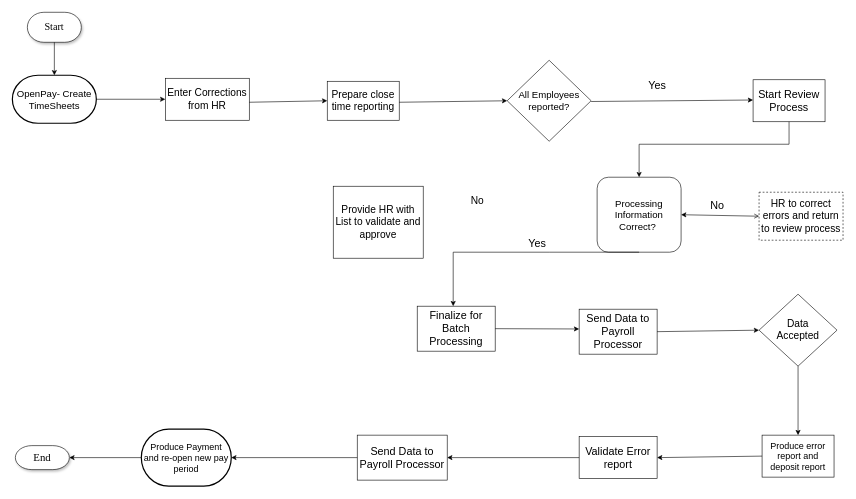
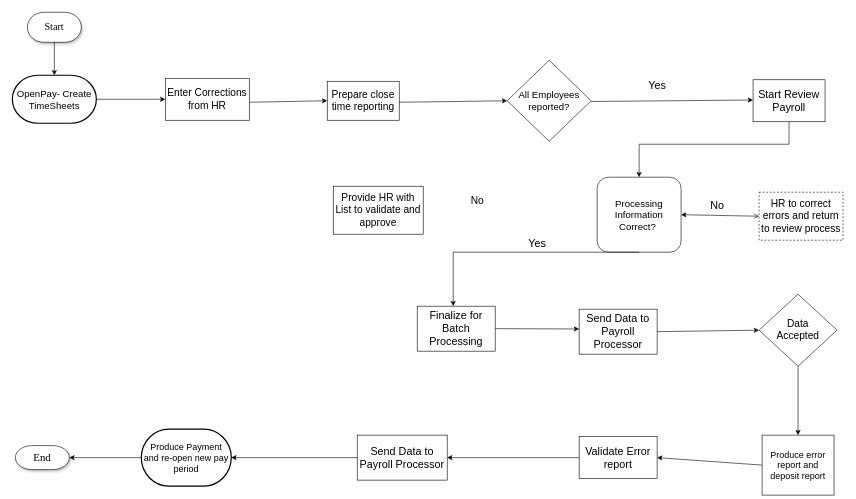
node "Start Review Process": label "Start Review Process" -> "Start Review Payroll"
node "Provide HR with List to validate and approve": size 90x72 -> 90x48
node "Produce error report and deposit report": size 72x42 -> 72x60
